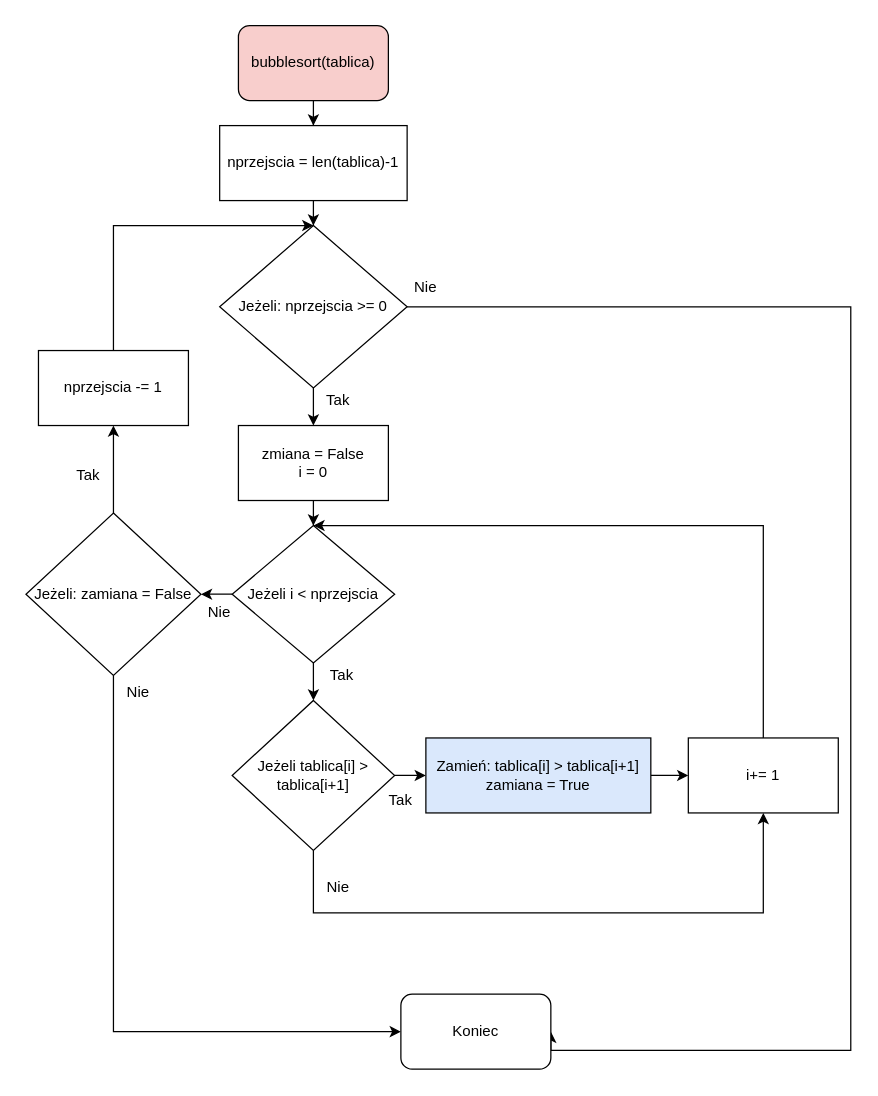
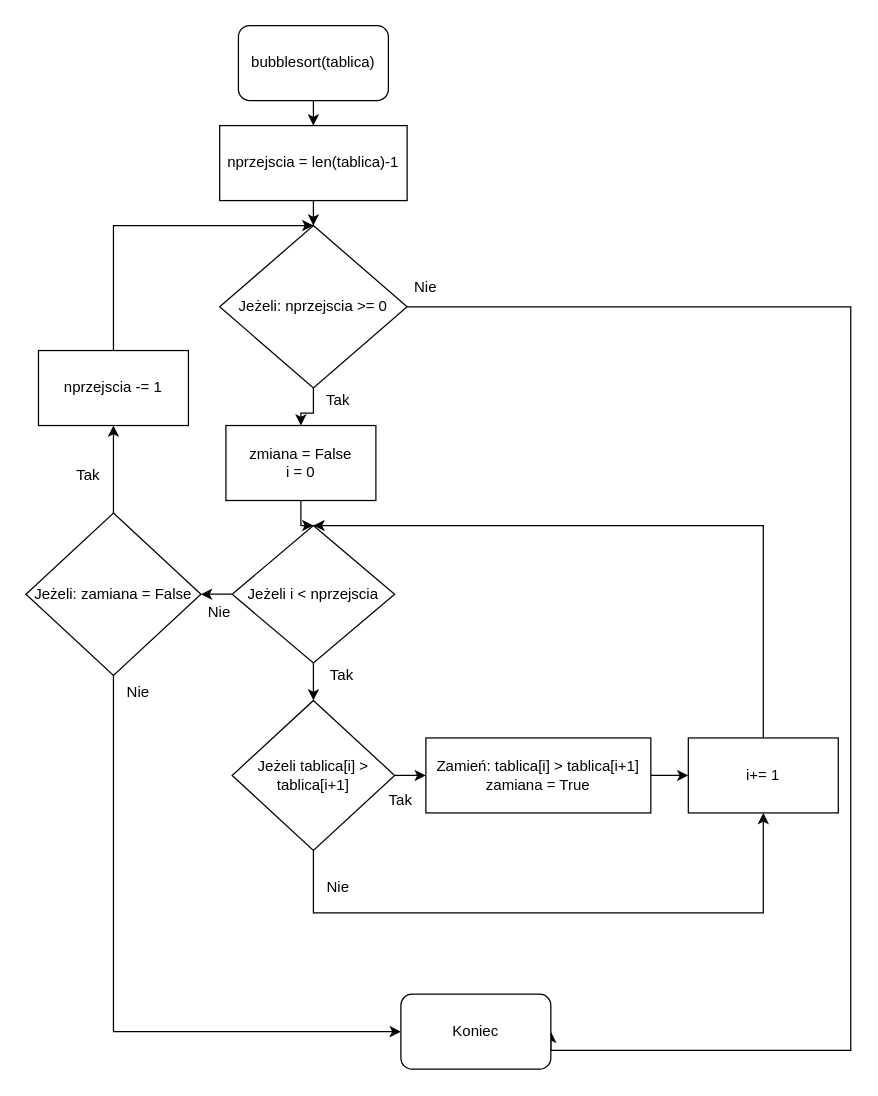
node "bubblesort(tablica)": fillcolor #f8cecc -> #ffffff
node "zmiana = False i = 0": moved (313, 463) -> (301, 463)
node "Zamień: tablica[i] > tablica[i+1] zamiana = True": fillcolor #dae8fc -> #ffffff
